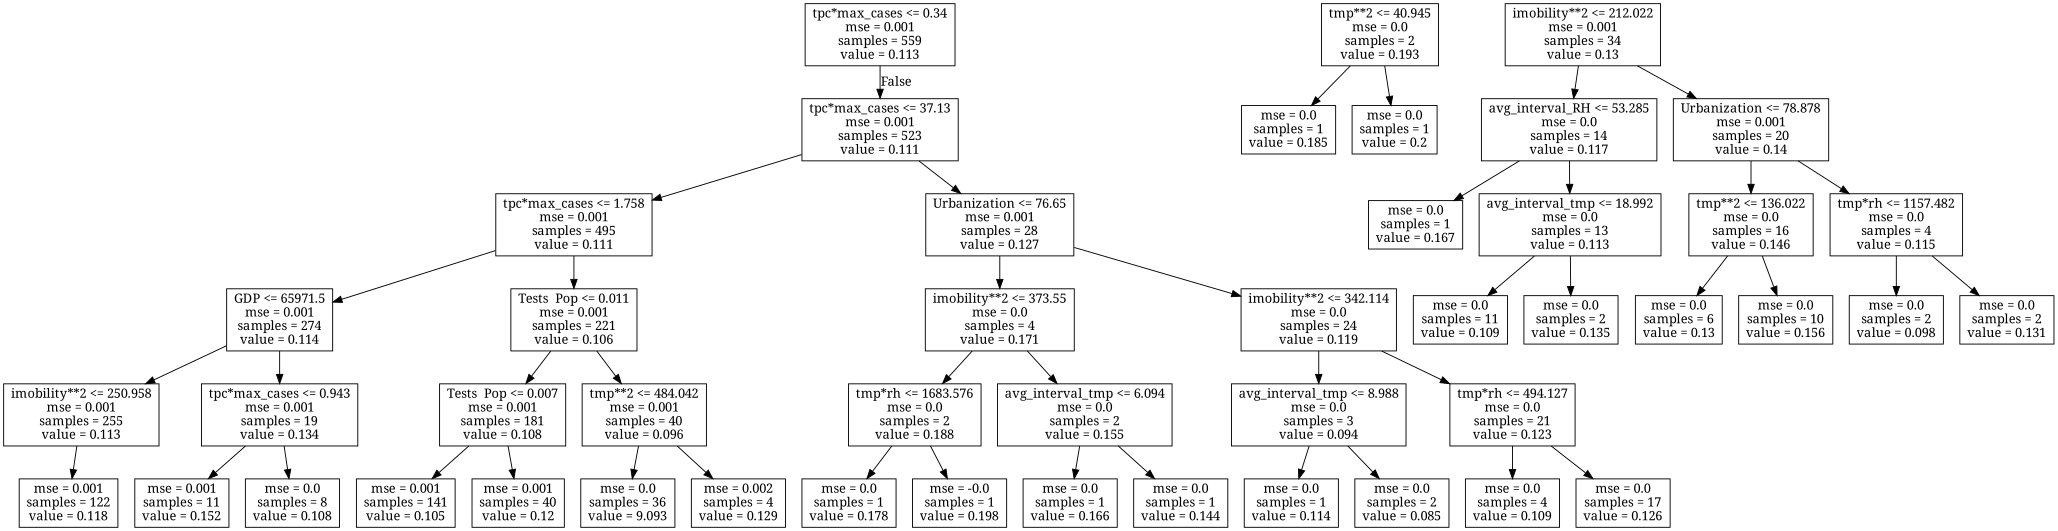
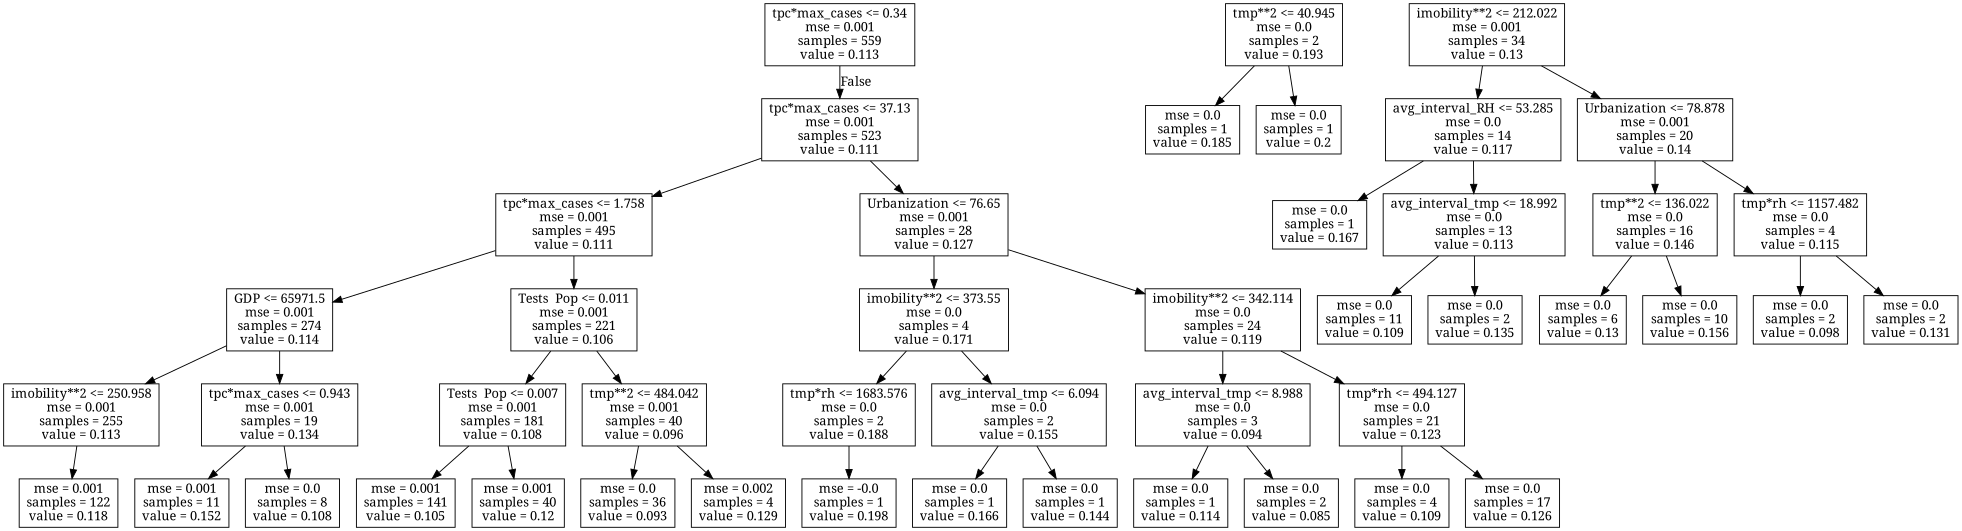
node "mse = 0.0 samples = 36 value = 9.093": label "mse = 0.0 samples = 36 value = 9.093" -> "mse = 0.0 samples = 36 value = 0.093"
node "mse = 0.0 samples = 1 value = 0.178": removed
